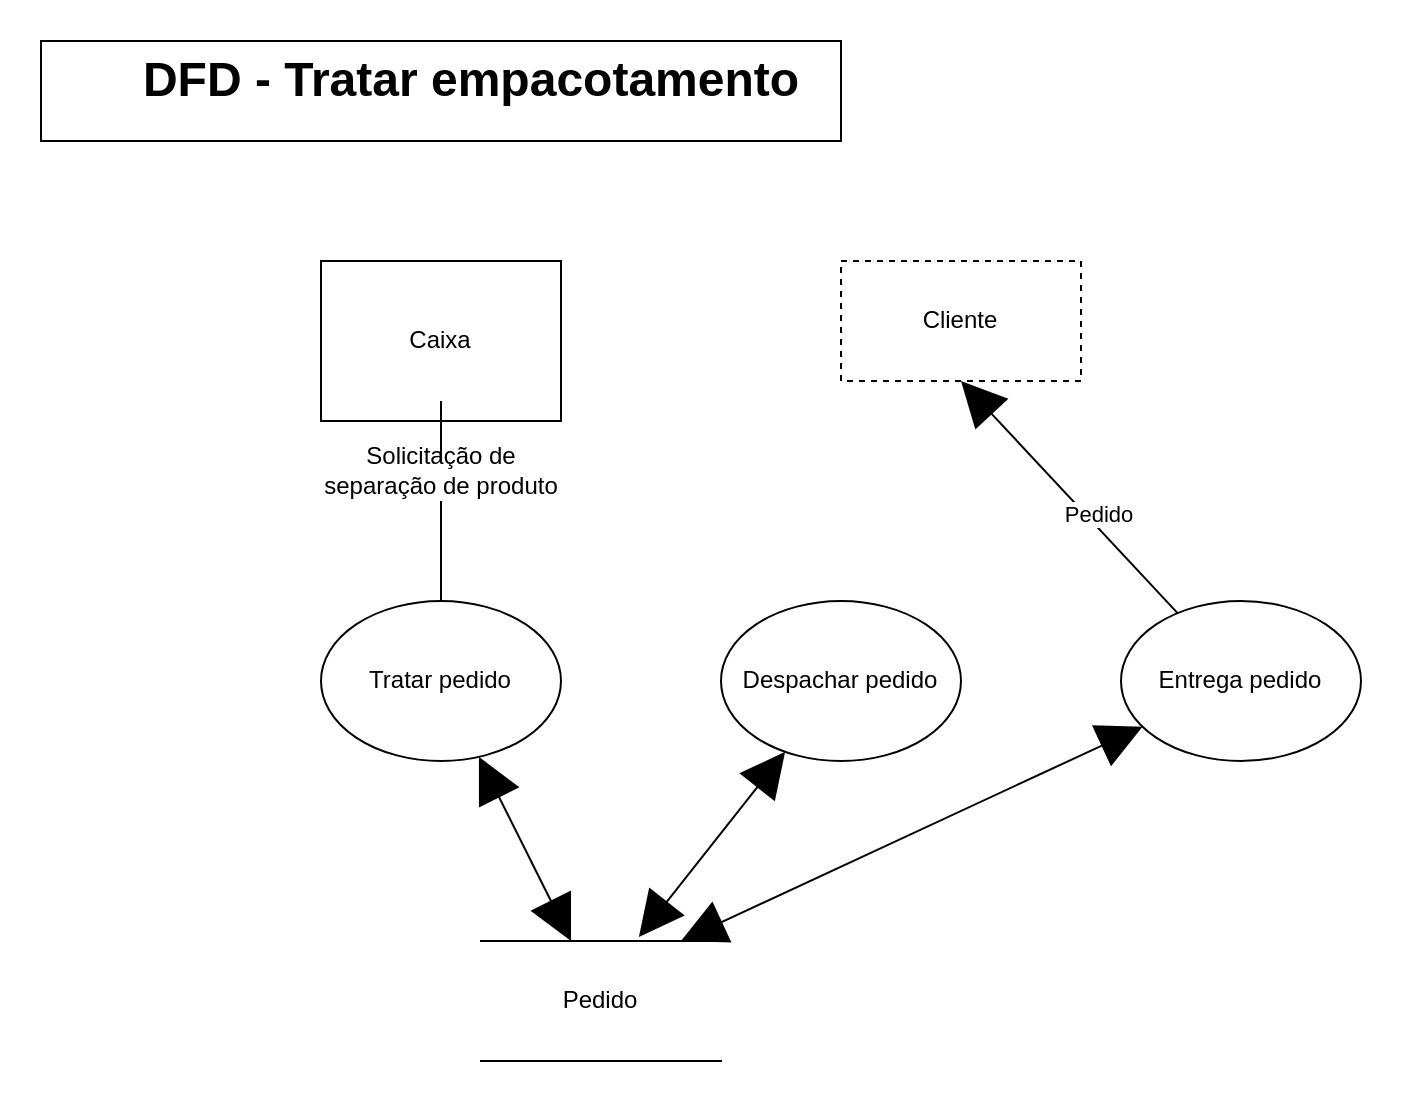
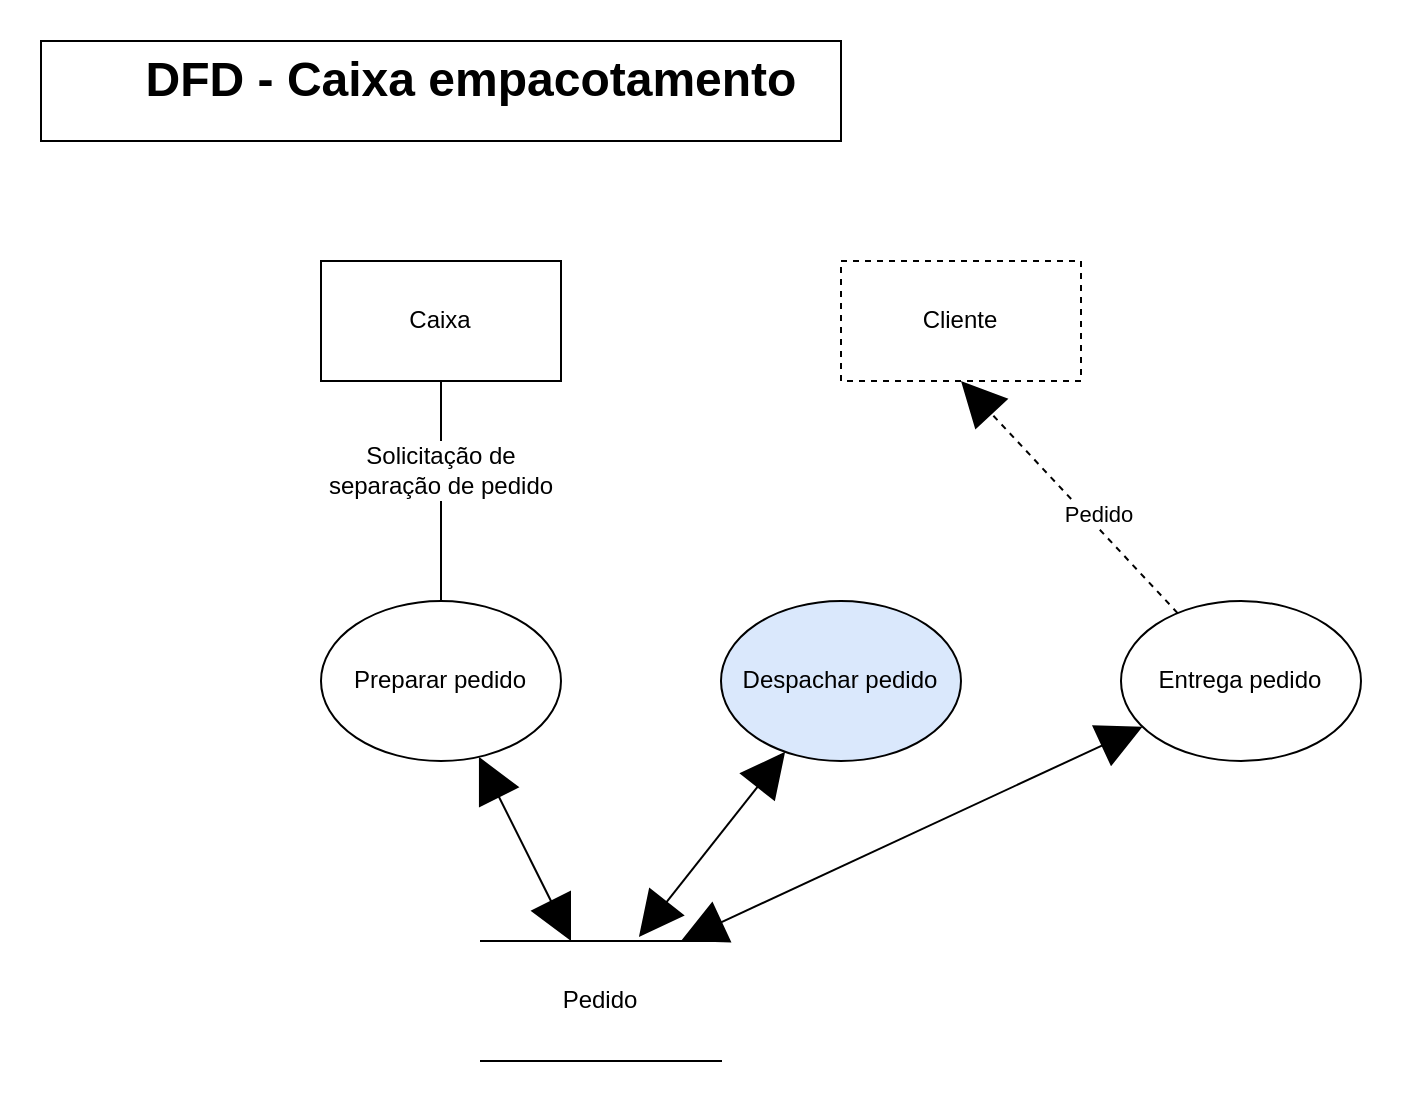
node "DFD - Tratar empacotamento": label "DFD - Tratar empacotamento" -> "DFD - Caixa empacotamento"
node "Caixa": size 240x160 -> 240x120
edge "Entrega pedido" -> "Cliente": style solid -> dashed
node "Solicitação de separação de produto": label "Solicitação de separação de produto" -> "Solicitação de separação de pedido"
node "Tratar pedido": label "Tratar pedido" -> "Preparar pedido"
node "Despachar pedido": fillcolor #ffffff -> #dae8fc
